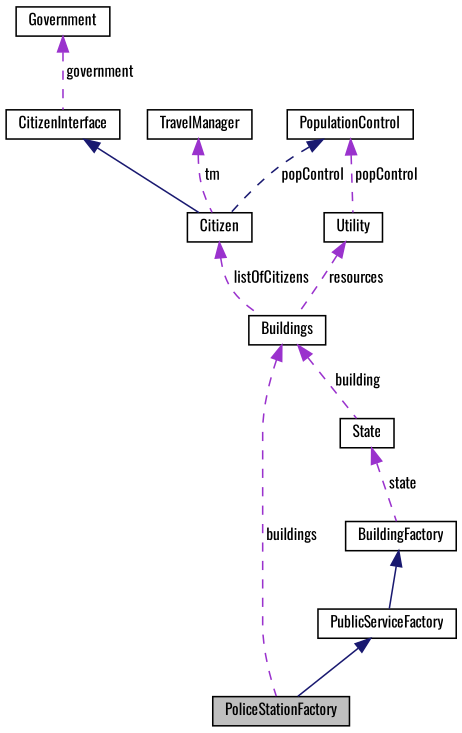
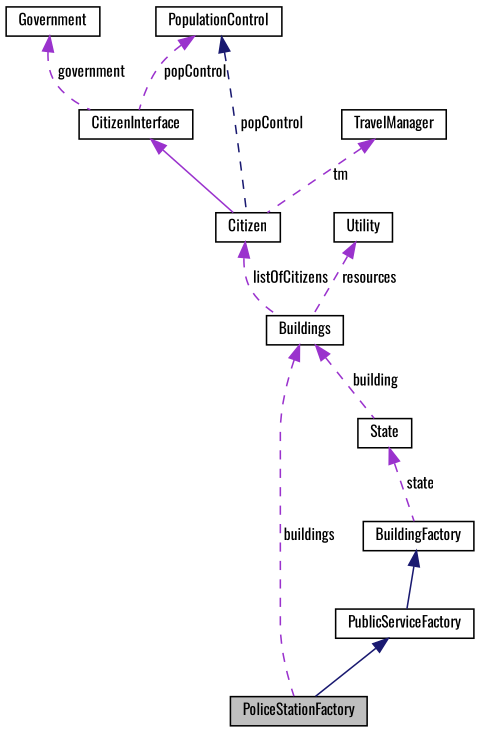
edge "Citizen" -> "CitizenInterface": color midnightblue -> darkorchid3
edge "Utility" -> "PopulationControl": now "CitizenInterface" -> "PopulationControl"
